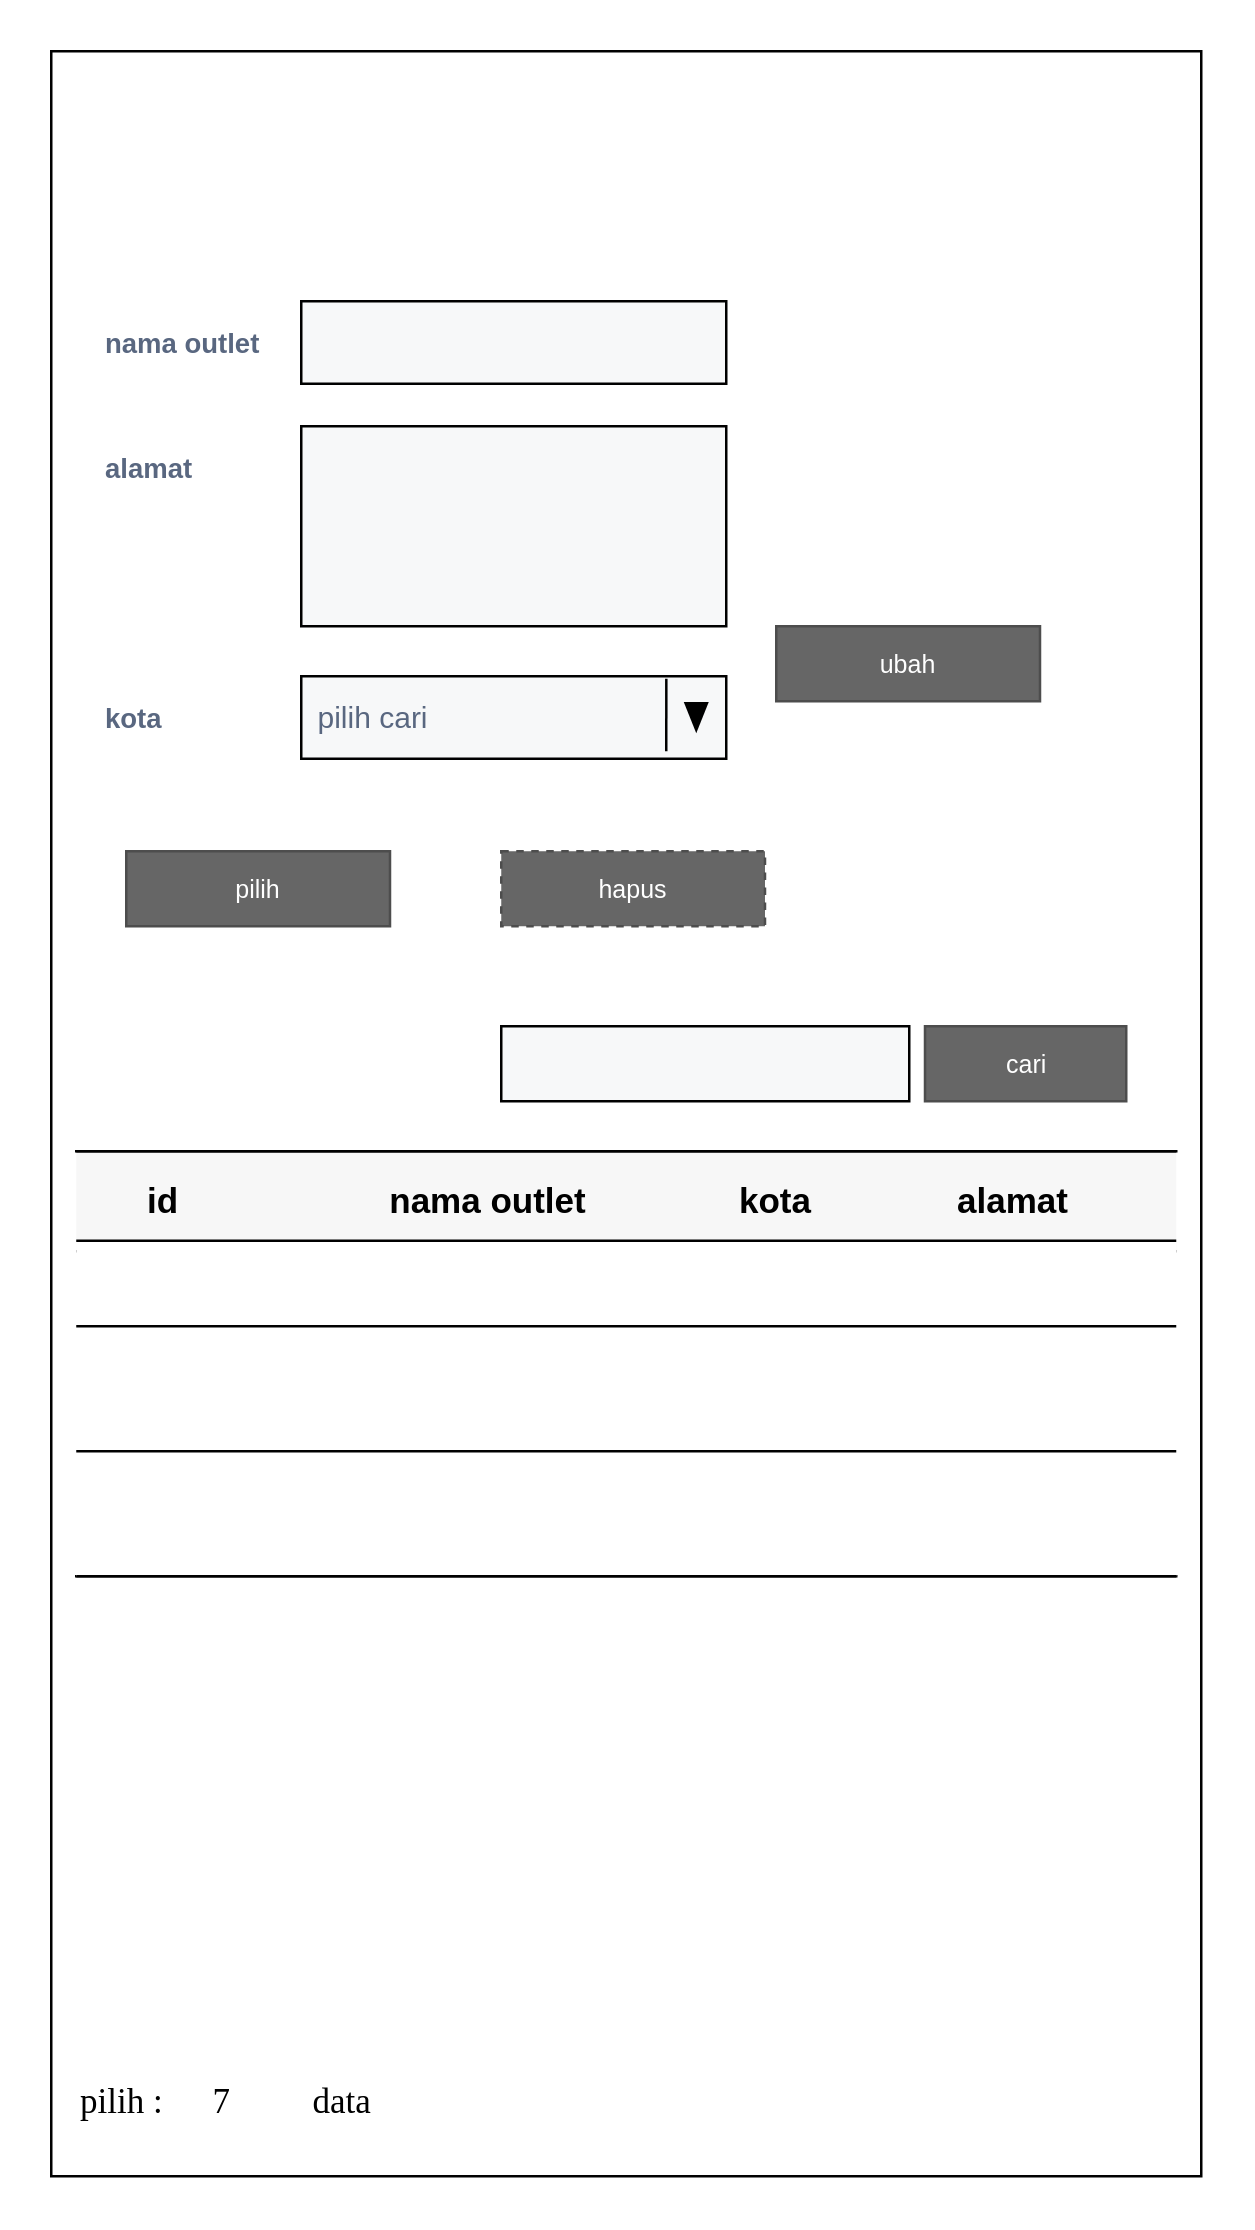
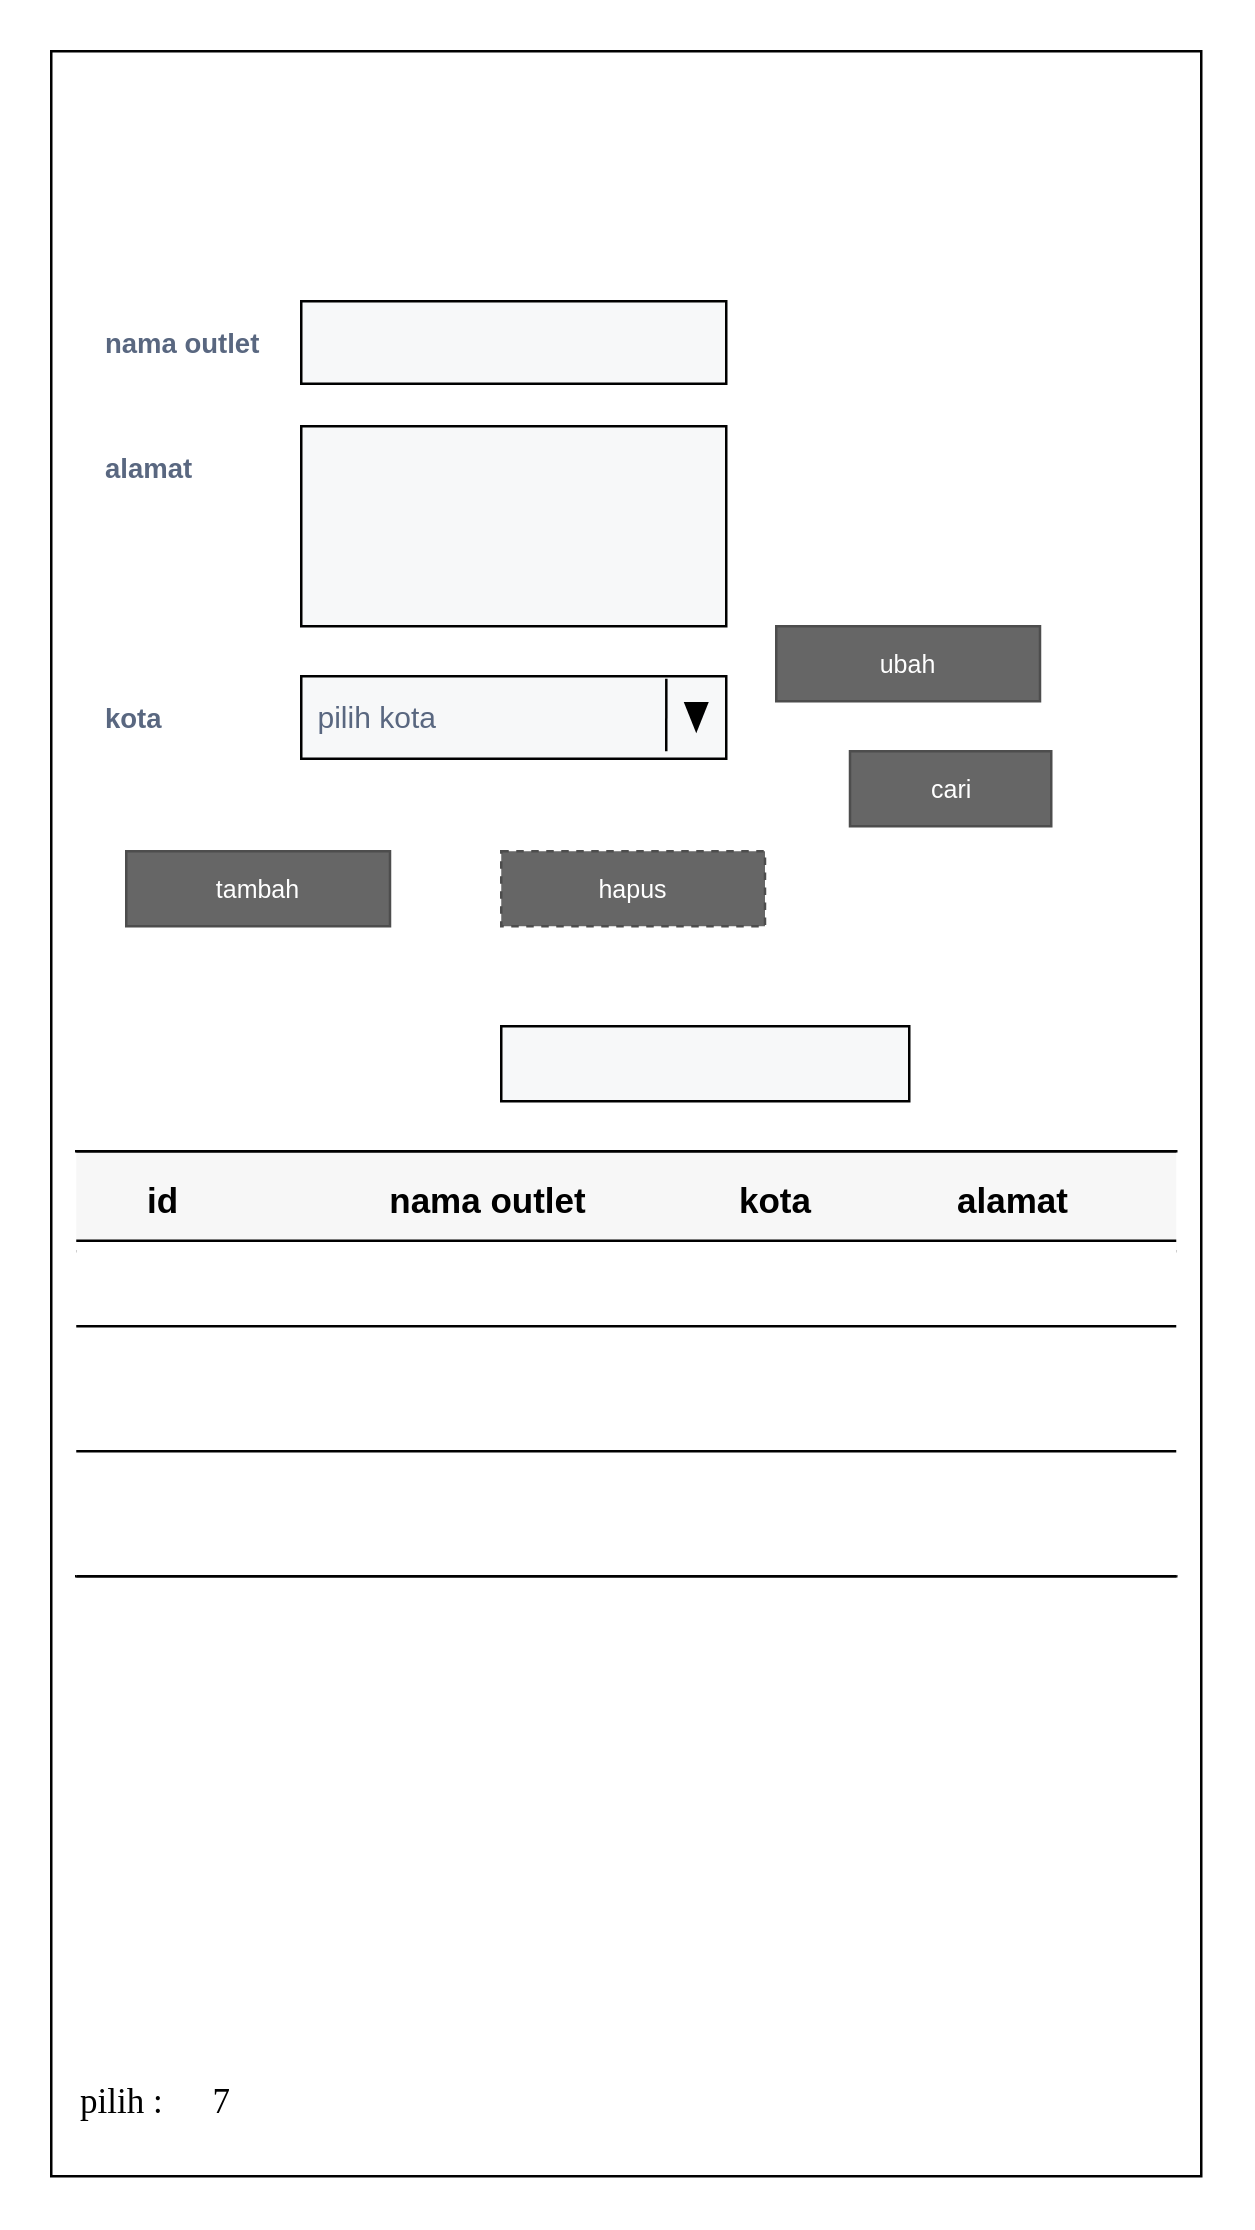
node "pilih cari": label "pilih cari" -> "pilih kota"
node "pilih": label "pilih" -> "tambah"
node "cari": moved (1026, 1064) -> (951, 789)
node "data": removed
